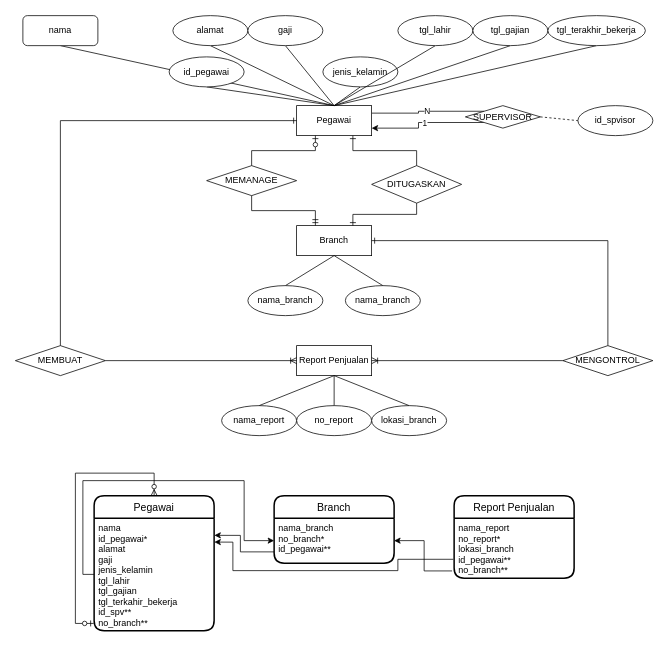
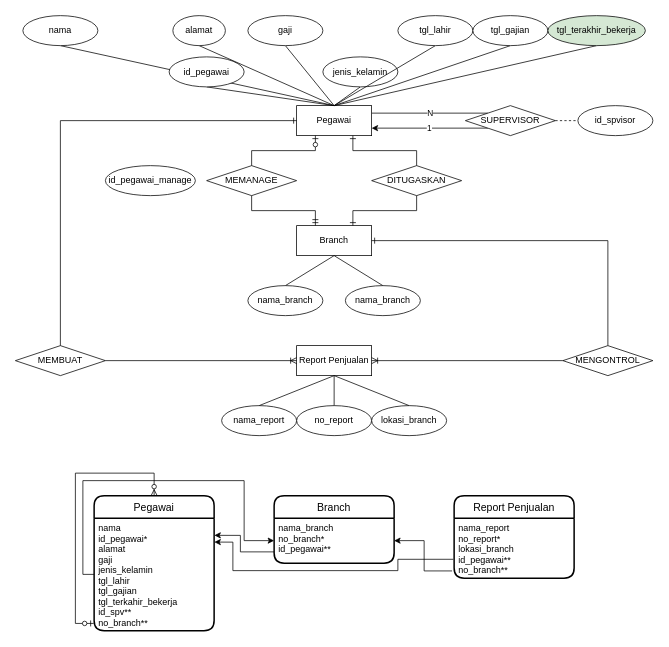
node "nama": shape rounded rectangle -> ellipse
node "alamat": size 75x30 -> 53x30
node "tgl_terakhir_bekerja": fillcolor #ffffff -> #d5e8d4
node "SUPERVISOR": size 75x23 -> 90x30
node "id_pegawai_manage": added
node "DITUGASKAN": size 90x38 -> 90x30
